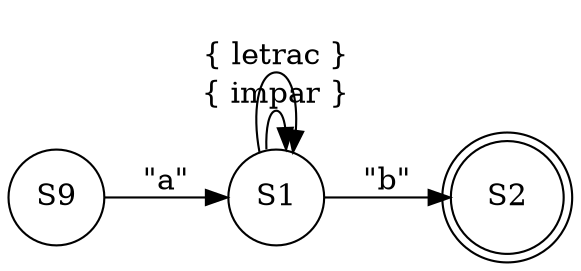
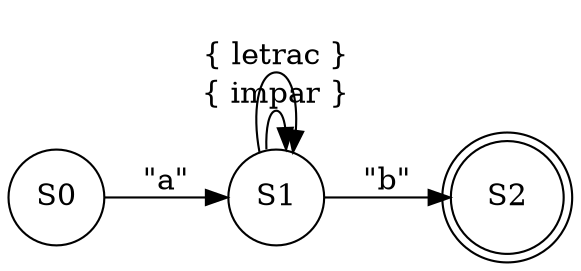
node "S9": label "S9" -> "S0"
